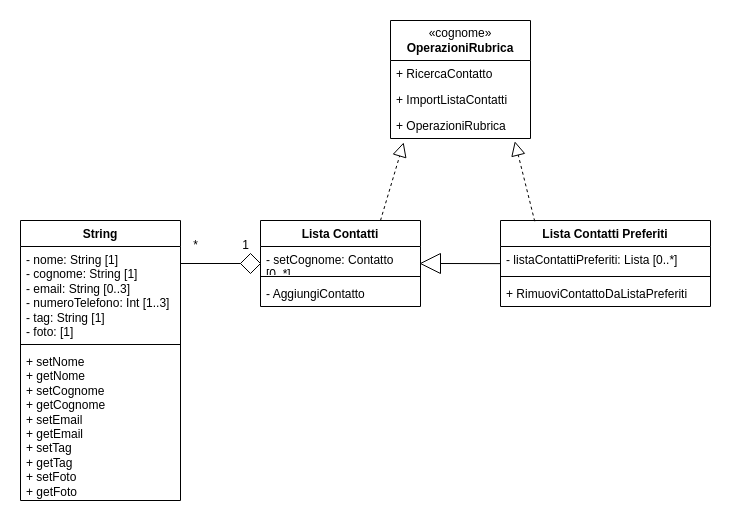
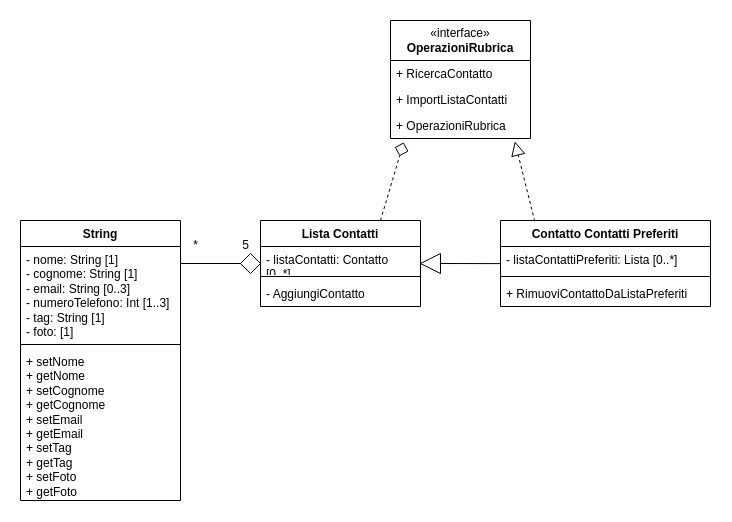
node "«cognome» OperazioniRubrica": label "«cognome» OperazioniRubrica" -> "«interface» OperazioniRubrica"
edge "Lista Contatti" -> "+ OperazioniRubrica": arrowhead block -> diamond
node "Lista Contatti Preferiti": label "Lista Contatti Preferiti" -> "Contatto Contatti Preferiti"
node "1": label "1" -> "5"
node "- setCognome: Contatto [0..*]": label "- setCognome: Contatto [0..*]" -> "- listaContatti: Contatto [0..*]"
